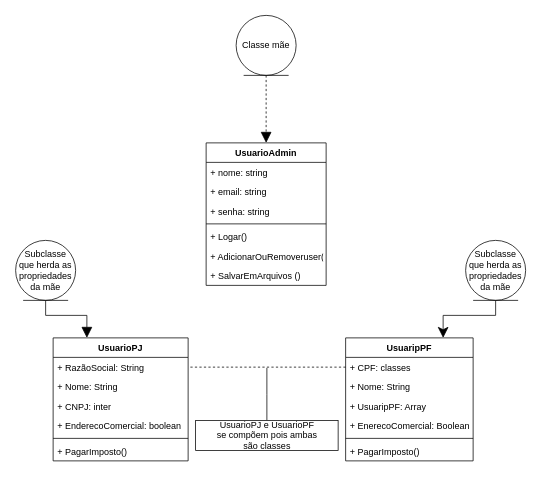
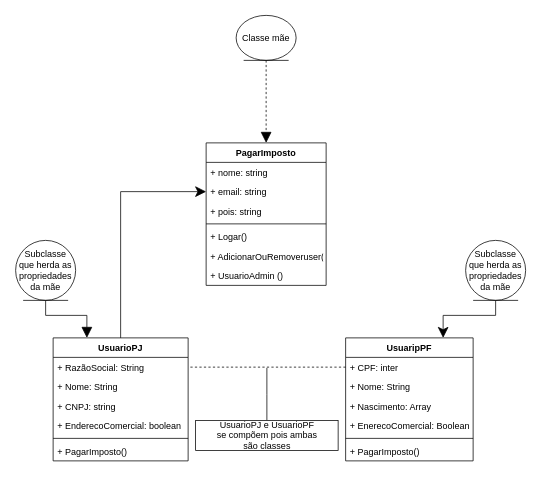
node "Classe mãe": size 60x60 -> 60x45
node "UsuarioAdmin": label "UsuarioAdmin" -> "PagarImposto"
node "+ senha: string": label "+ senha: string" -> "+ pois: string"
edge "UsuarioPJ" -> "+ email: string": added
node "+ SalvarEmArquivos ()": label "+ SalvarEmArquivos ()" -> "+ UsuarioAdmin ()"
node "+ CPF: classes": label "+ CPF: classes" -> "+ CPF: inter"
node "+ CNPJ: inter": label "+ CNPJ: inter" -> "+ CNPJ: string"
node "+ UsuaripPF: Array": label "+ UsuaripPF: Array" -> "+ Nascimento: Array"
